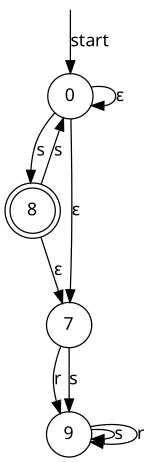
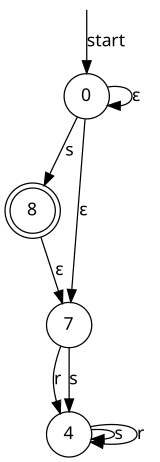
edge "8" -> "0": removed, label "s"
node "9": label "9" -> "4"
